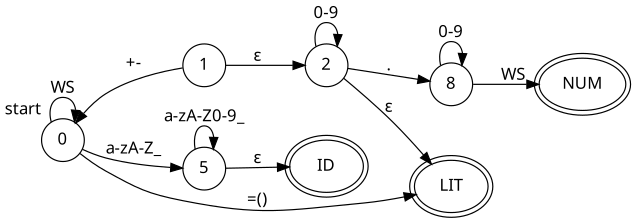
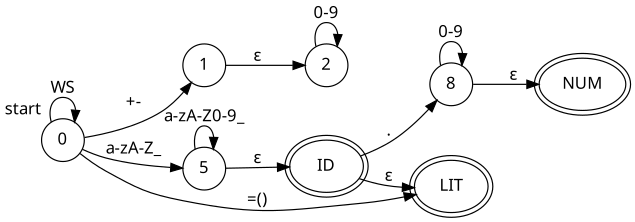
edge "2" -> "8": now "ID" -> "8"
edge "8" -> "NUM": label "WS" -> "ε"
edge "1" -> "0 start": reversed
edge "2" -> "LIT": now "ID" -> "LIT"
